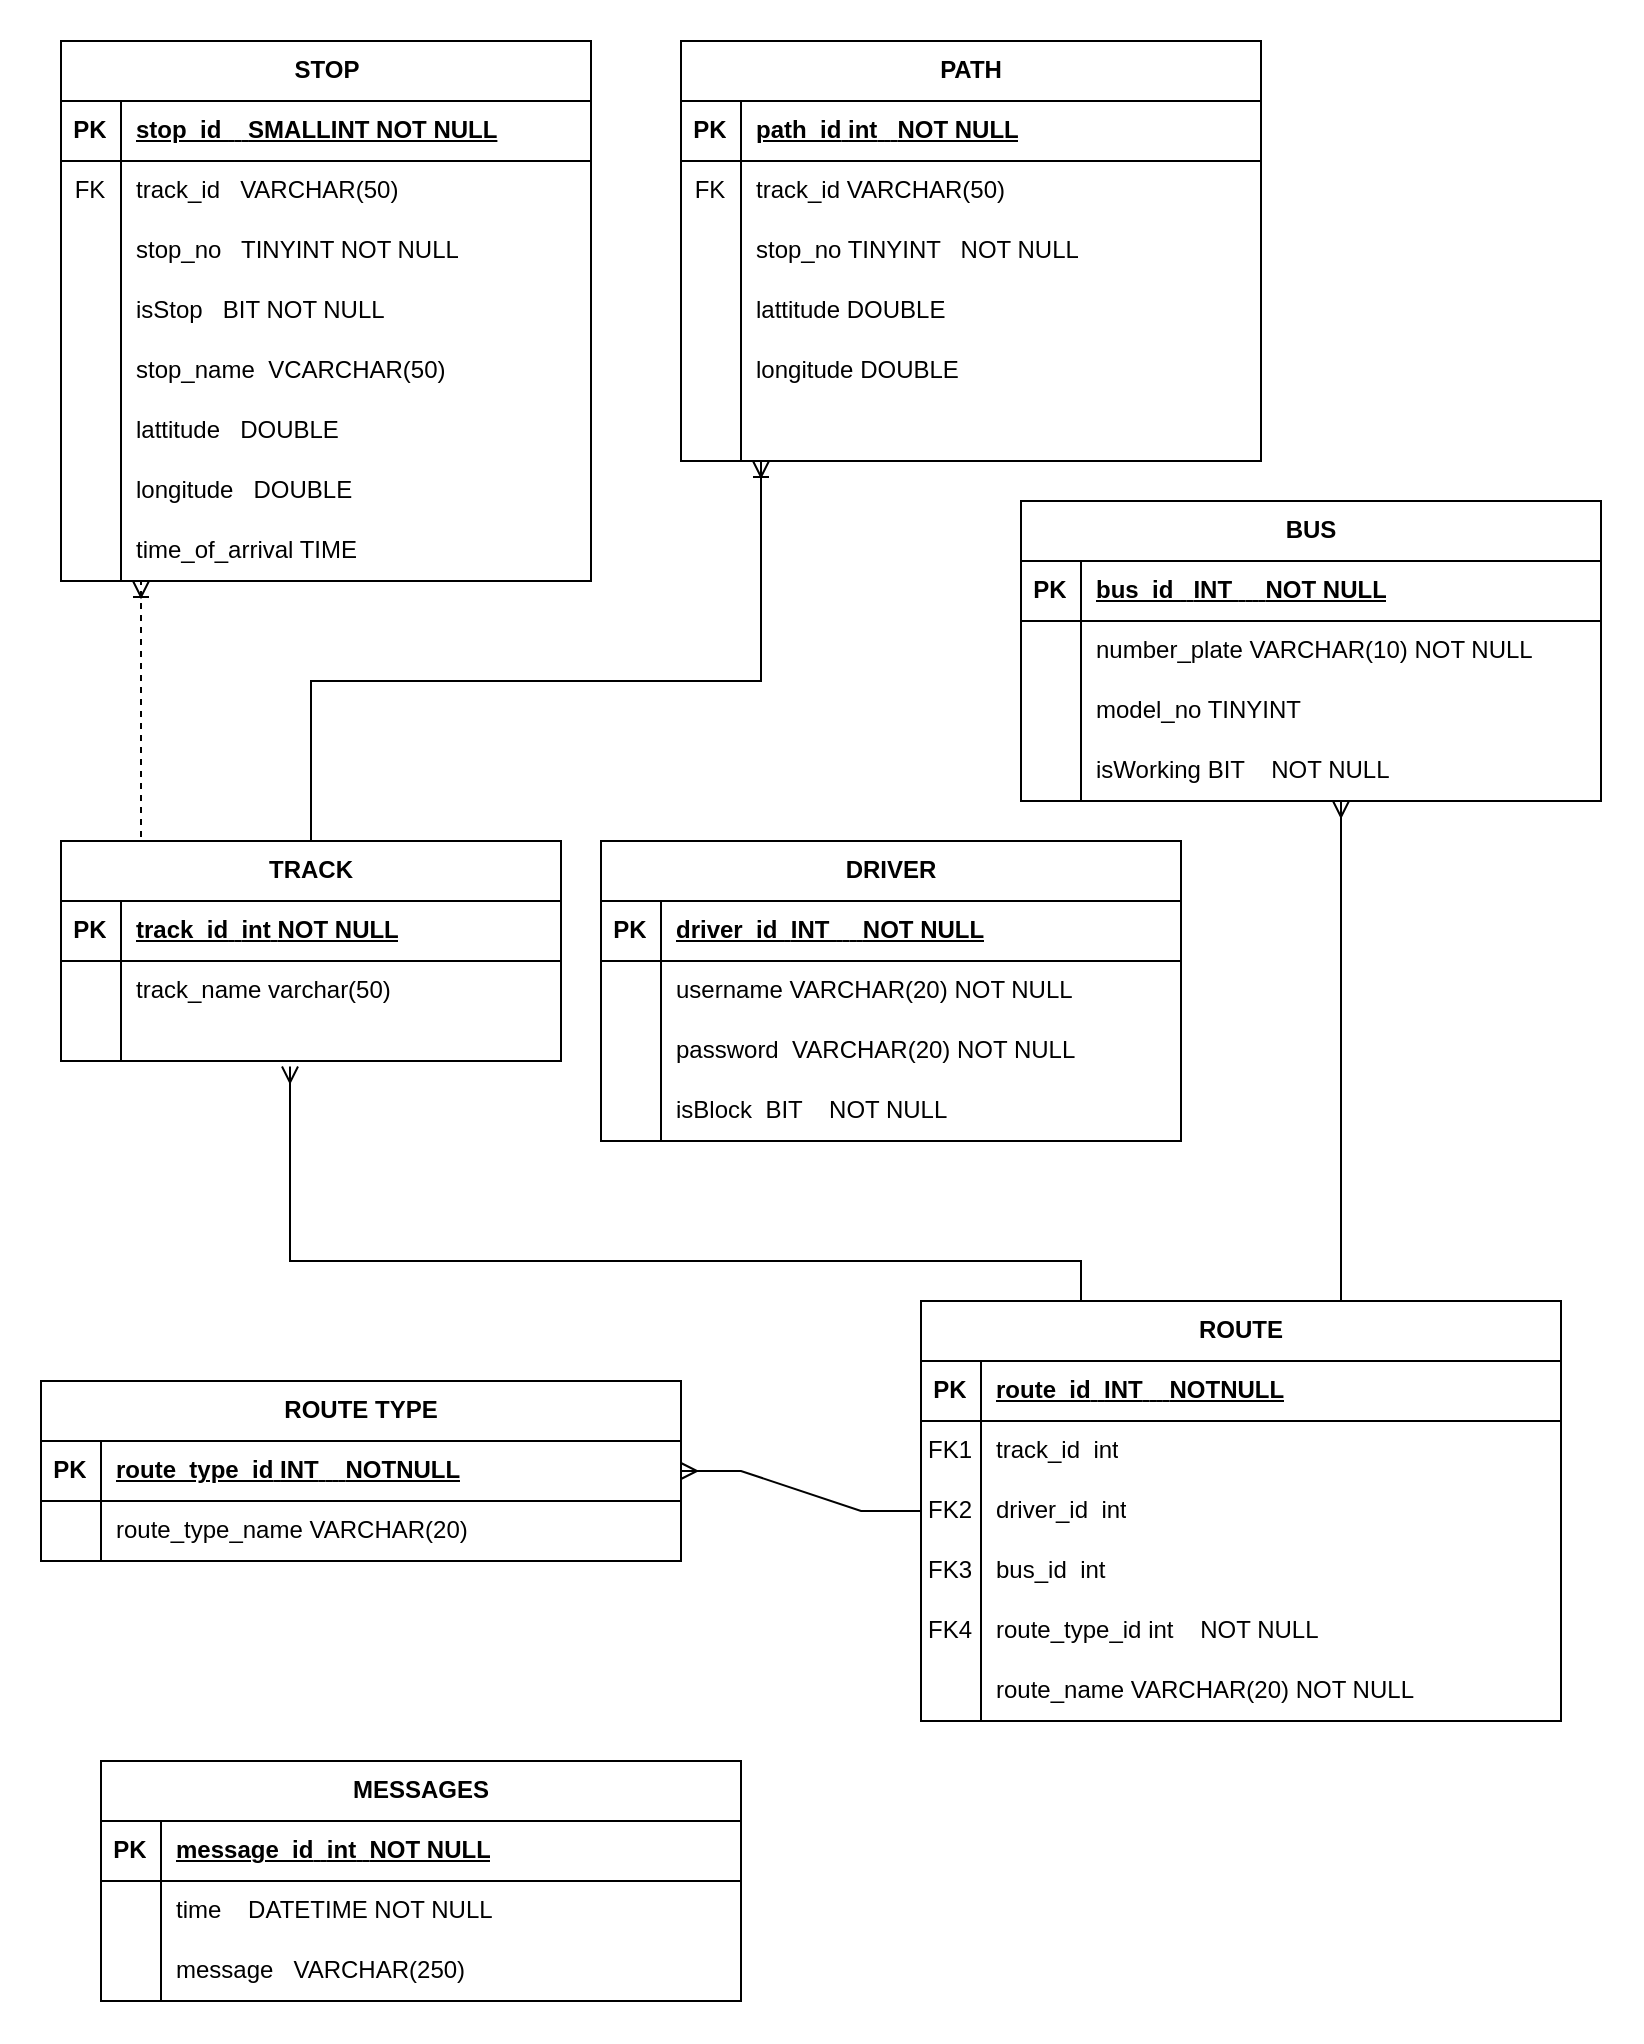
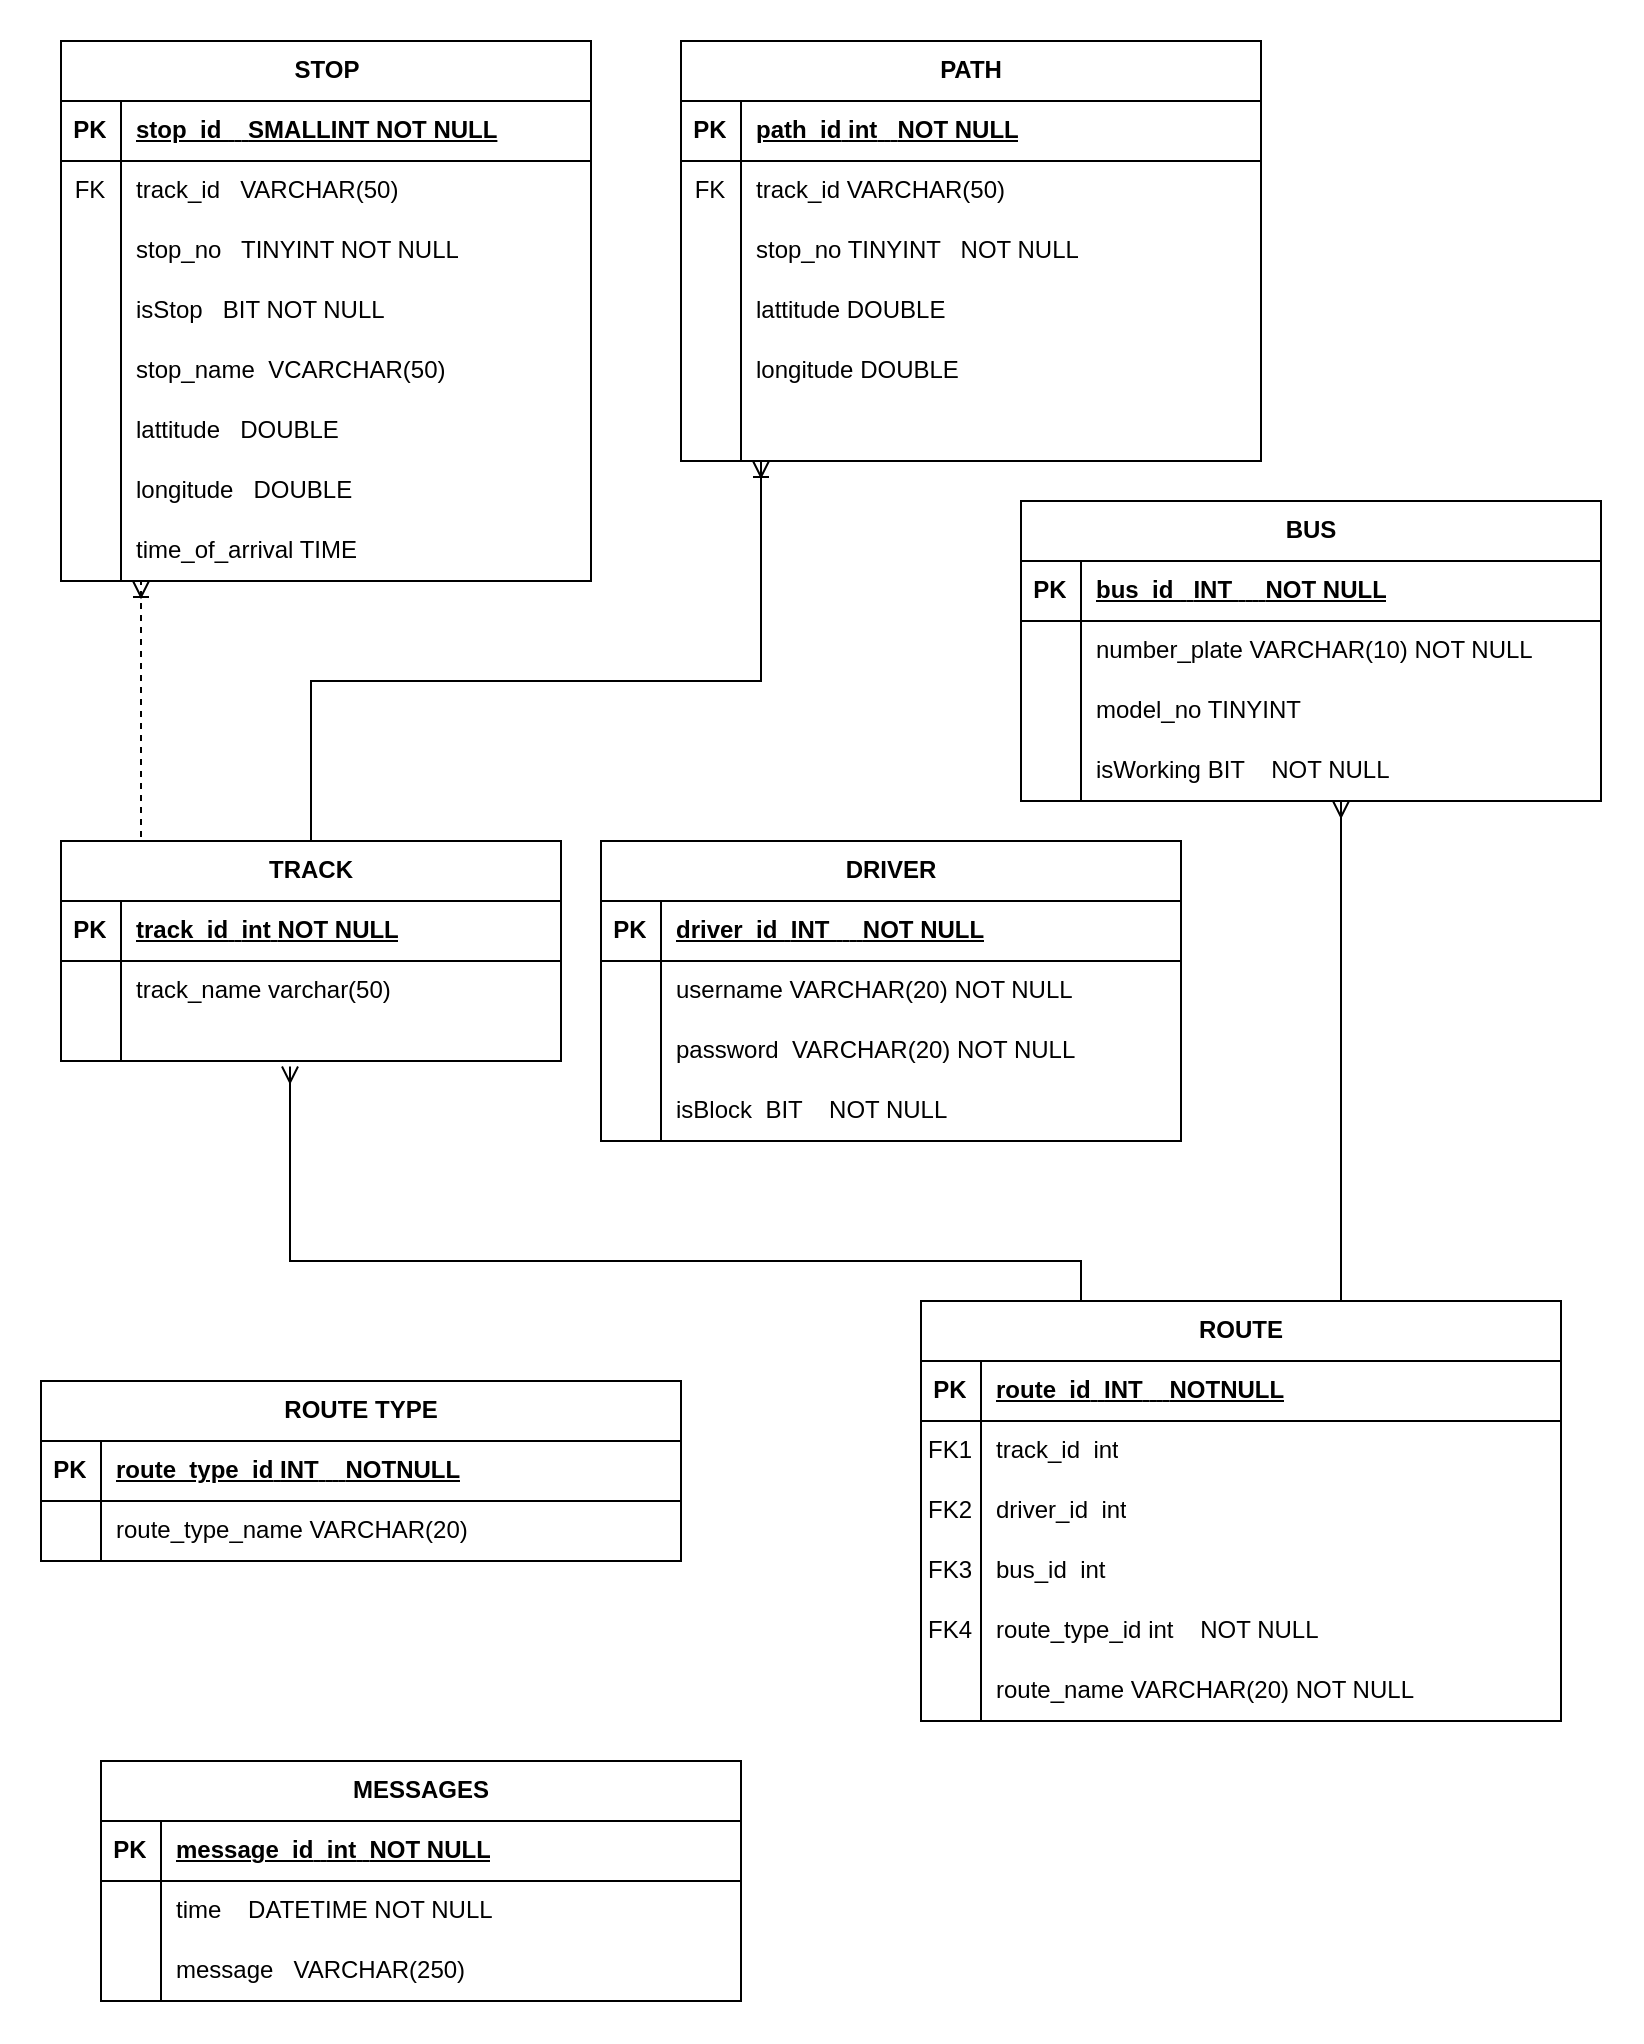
edge "ROUTE" -> "ROUTE TYPE": removed
